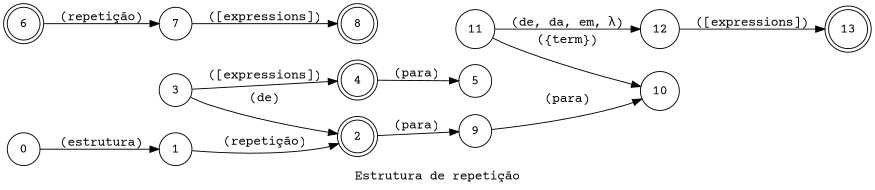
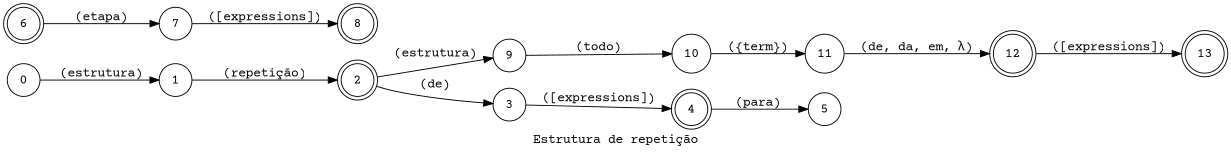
edge "6" -> "7": label "(repetição)" -> "(etapa)"
node "12": shape circle -> doublecircle
edge "11" -> "10": reversed
edge "9" -> "10": label "(para)" -> "(todo)"
edge "3" -> "2": reversed
edge "2" -> "9": label "(para)" -> "(estrutura)"
